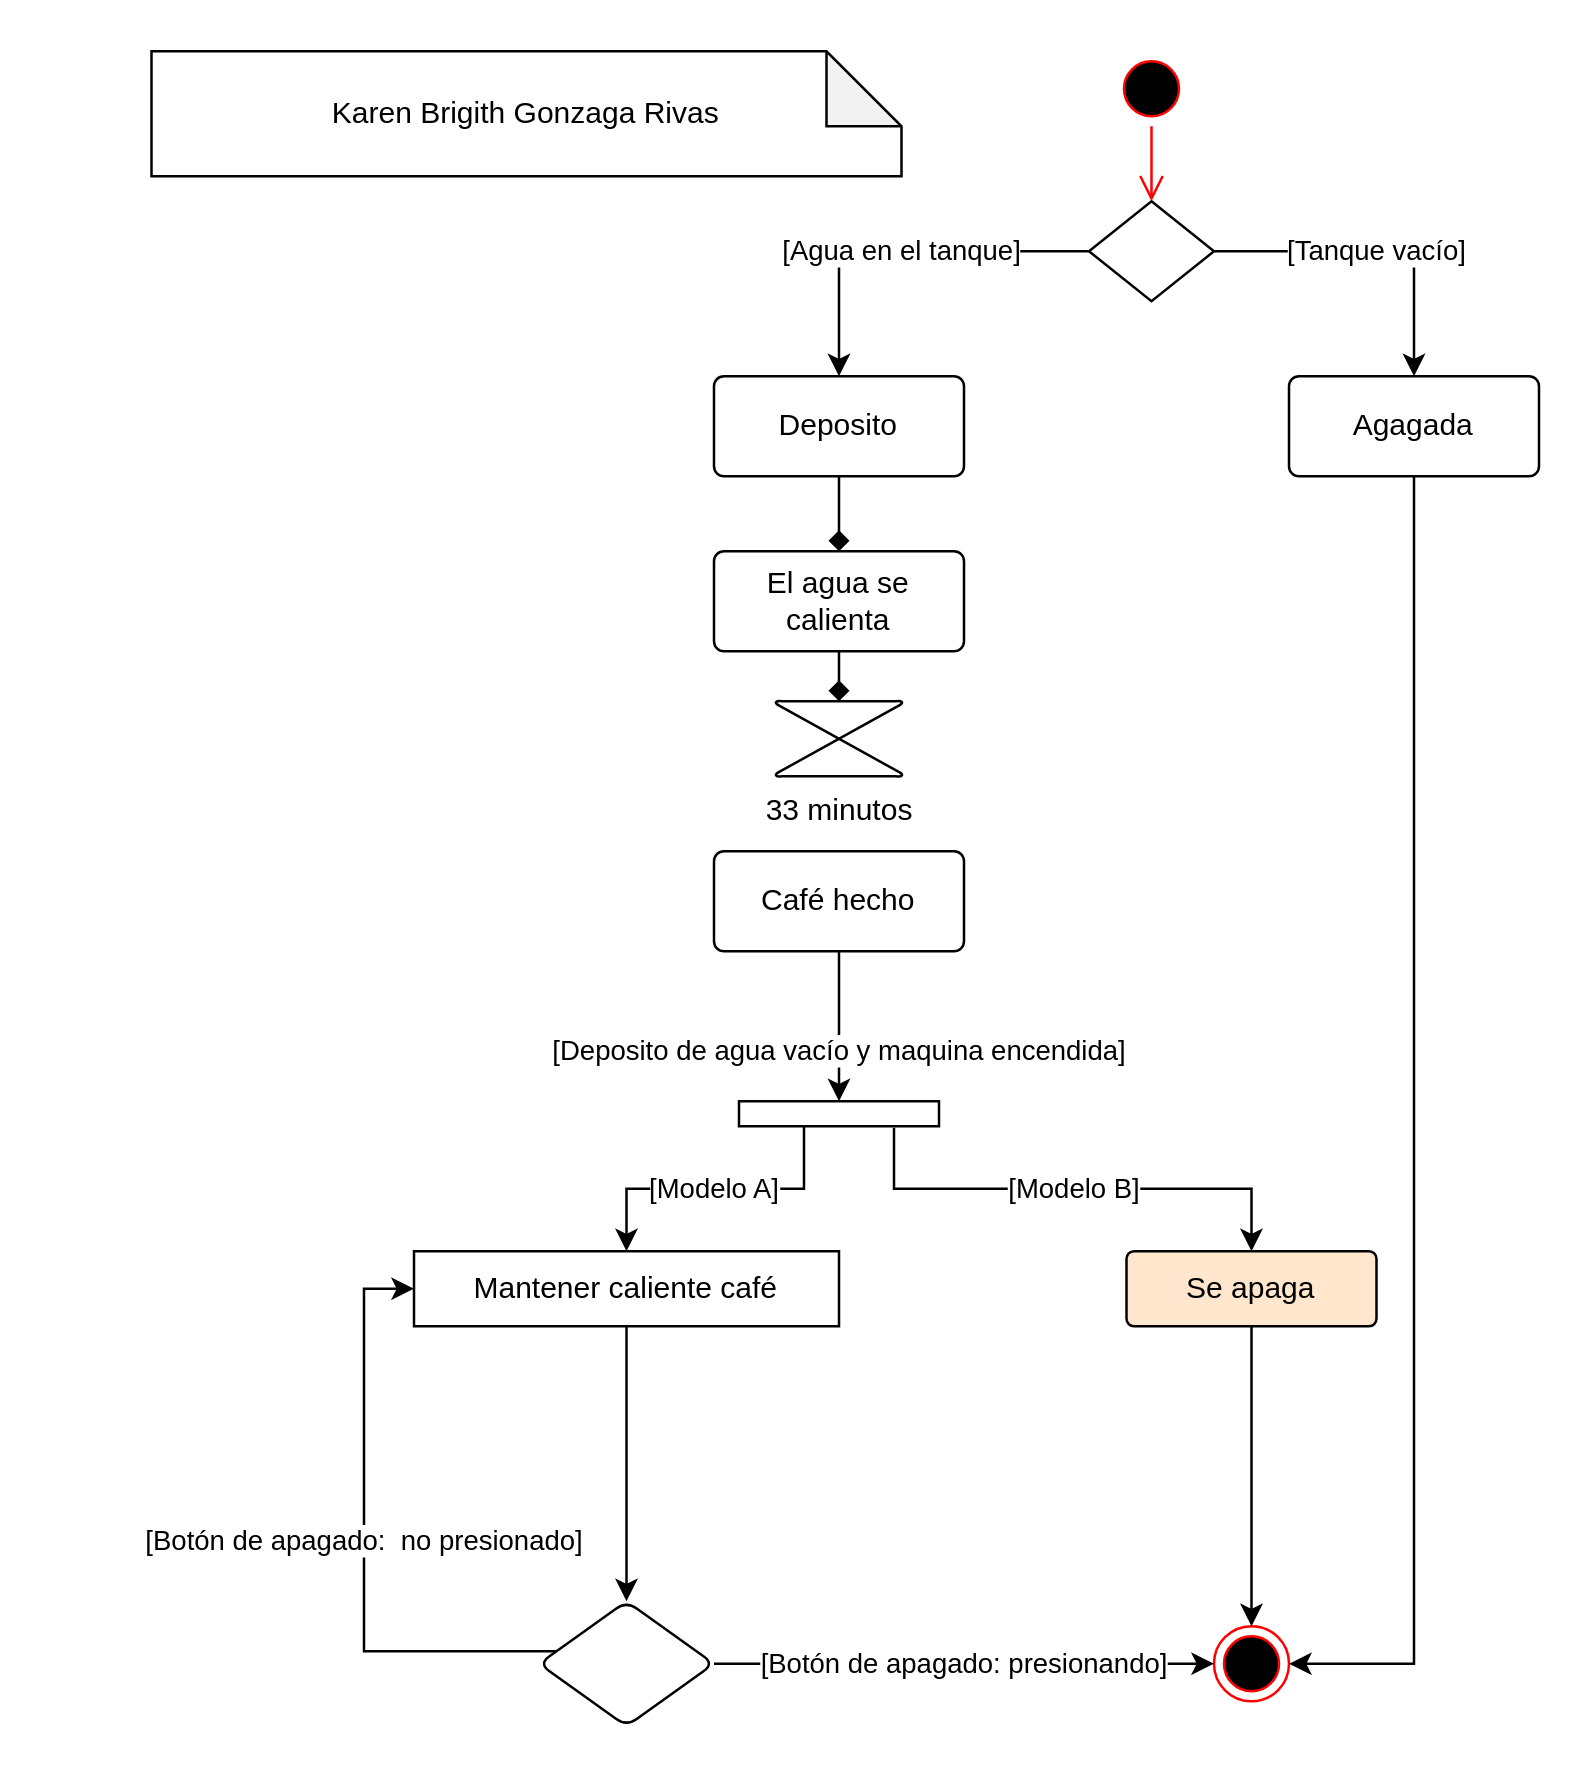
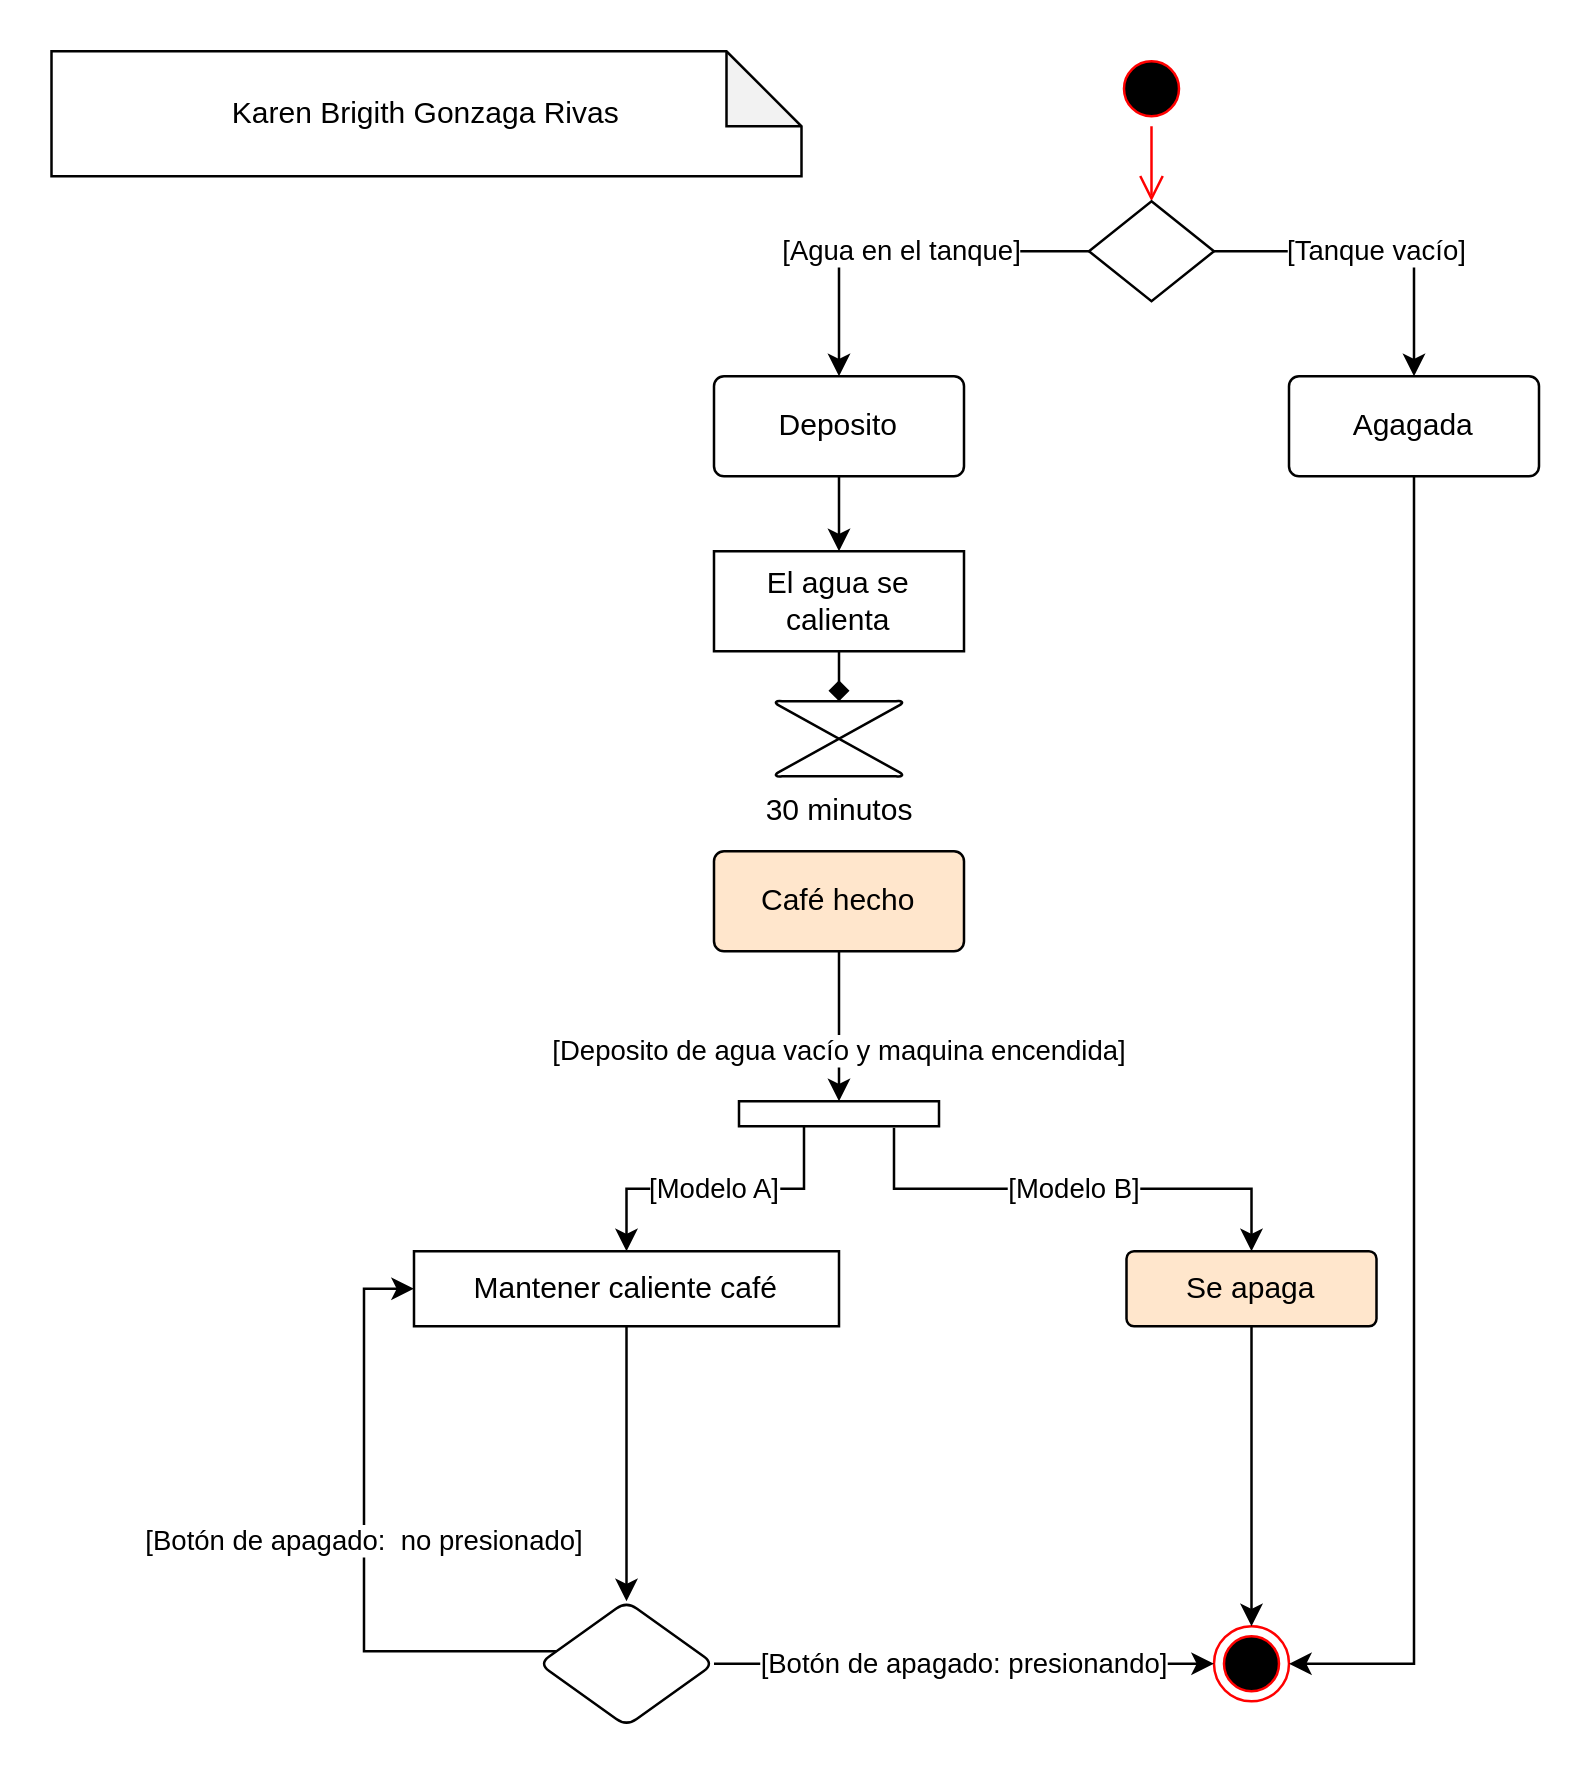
node "Karen Brigith Gonzaga Rivas": moved (526, 114) -> (426, 114)
edge "Deposito" -> "El agua se calienta": arrowhead diamond -> classic
node "El agua se calienta": shape rounded rectangle -> rectangle
node "33 minutos": label "33 minutos" -> "30 minutos"
node "Café hecho": fillcolor #ffffff -> #ffe6cc
